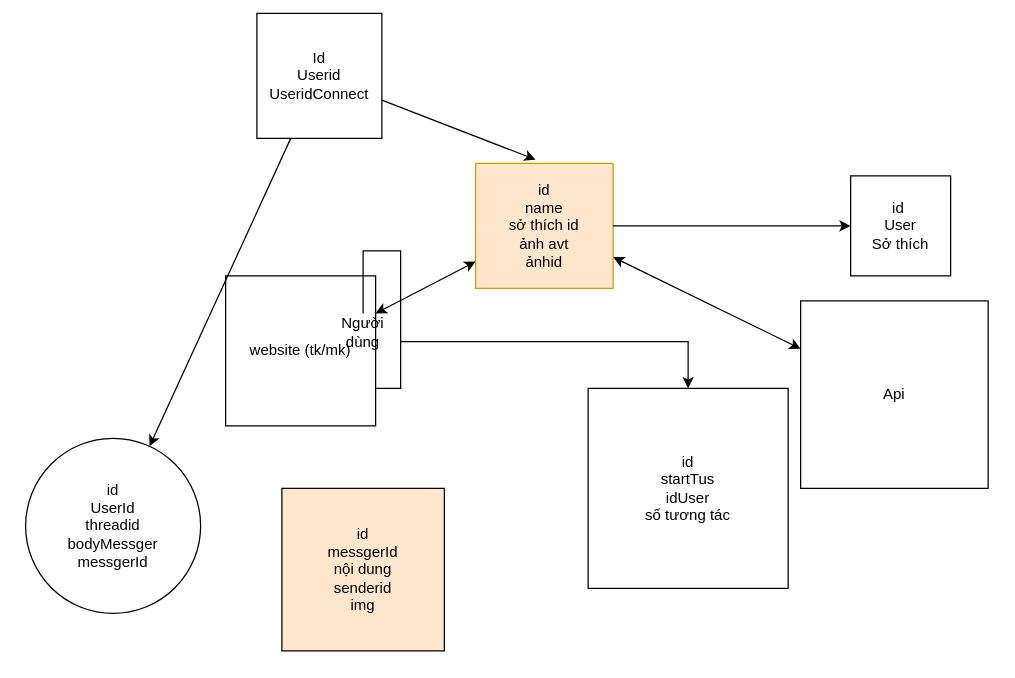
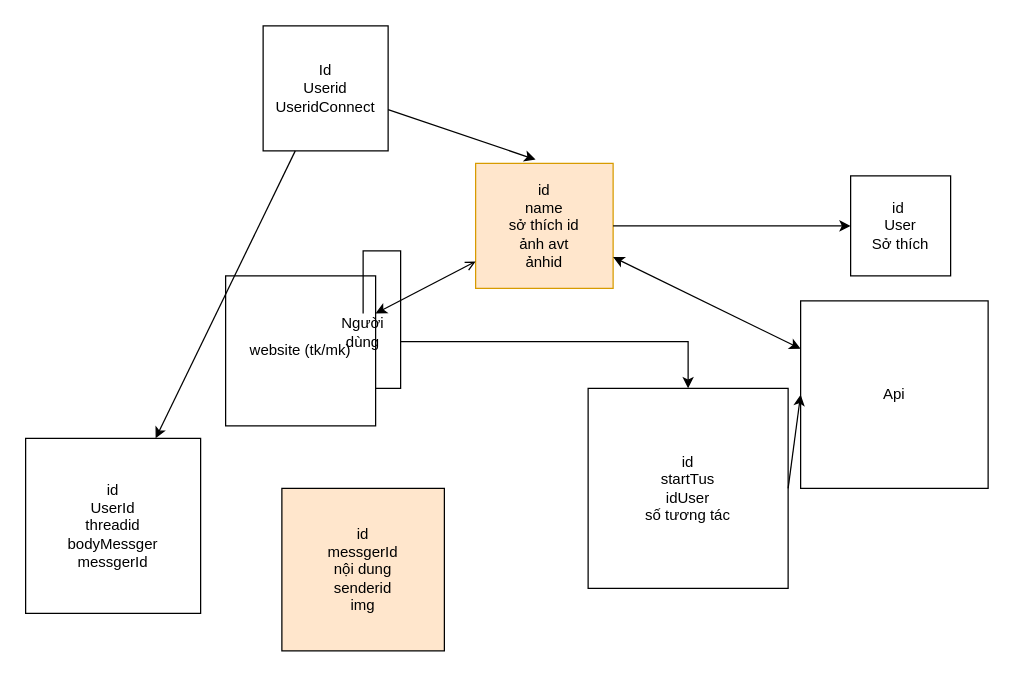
node "Id Userid UseridConnect": moved (319, 76) -> (326, 88)
edge "id name sở thích id ảnh avt ảnhid" -- "website (tk/mk)": arrowhead classic -> open
edge "id startTus idUser số tương tác" -> "Api": added
node "id UserId threadid bodyMessger messgerId": shape ellipse -> rectangle
